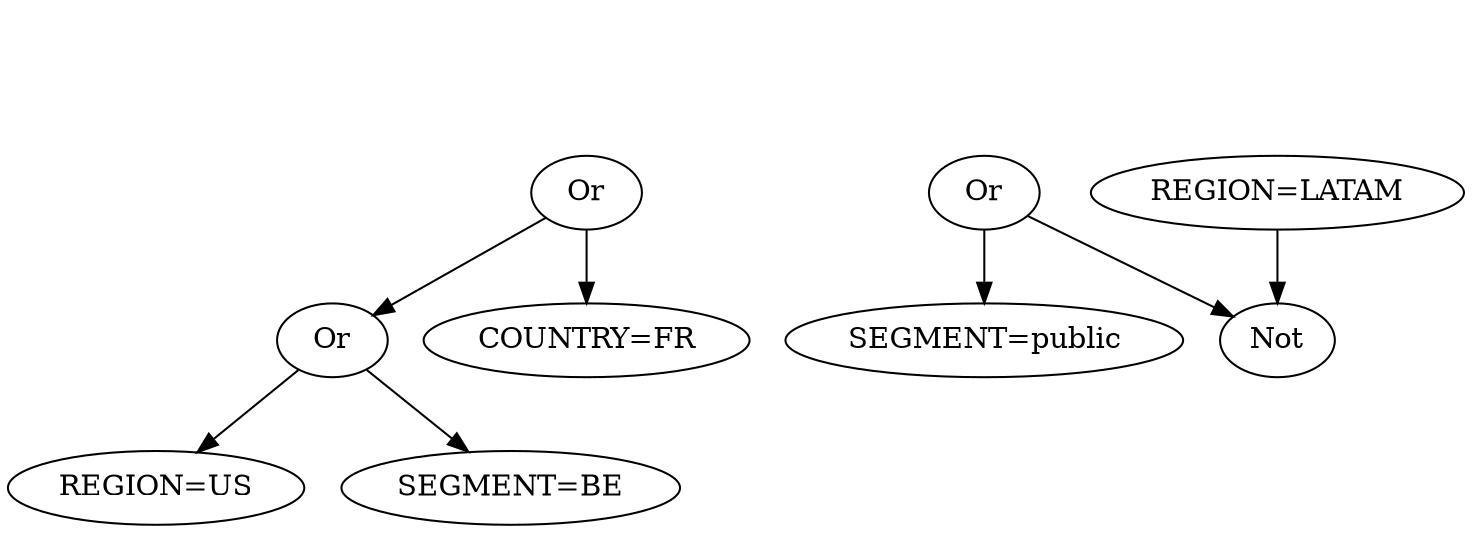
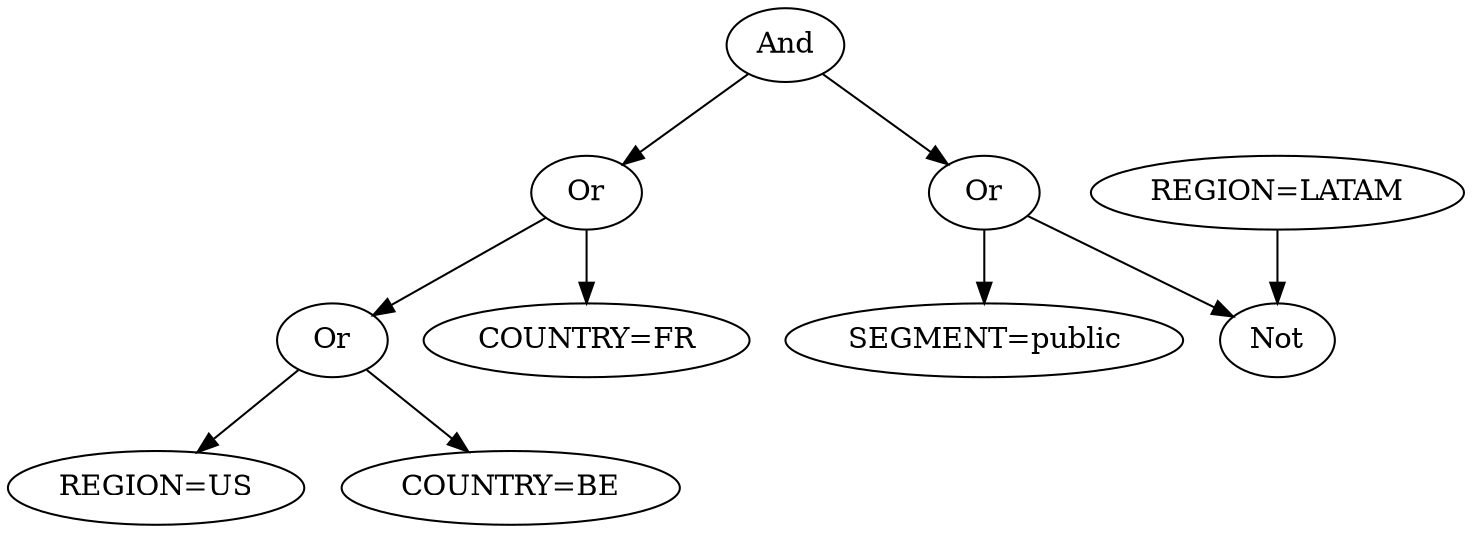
node "And": added
node "SEGMENT=BE": label "SEGMENT=BE" -> "COUNTRY=BE"
